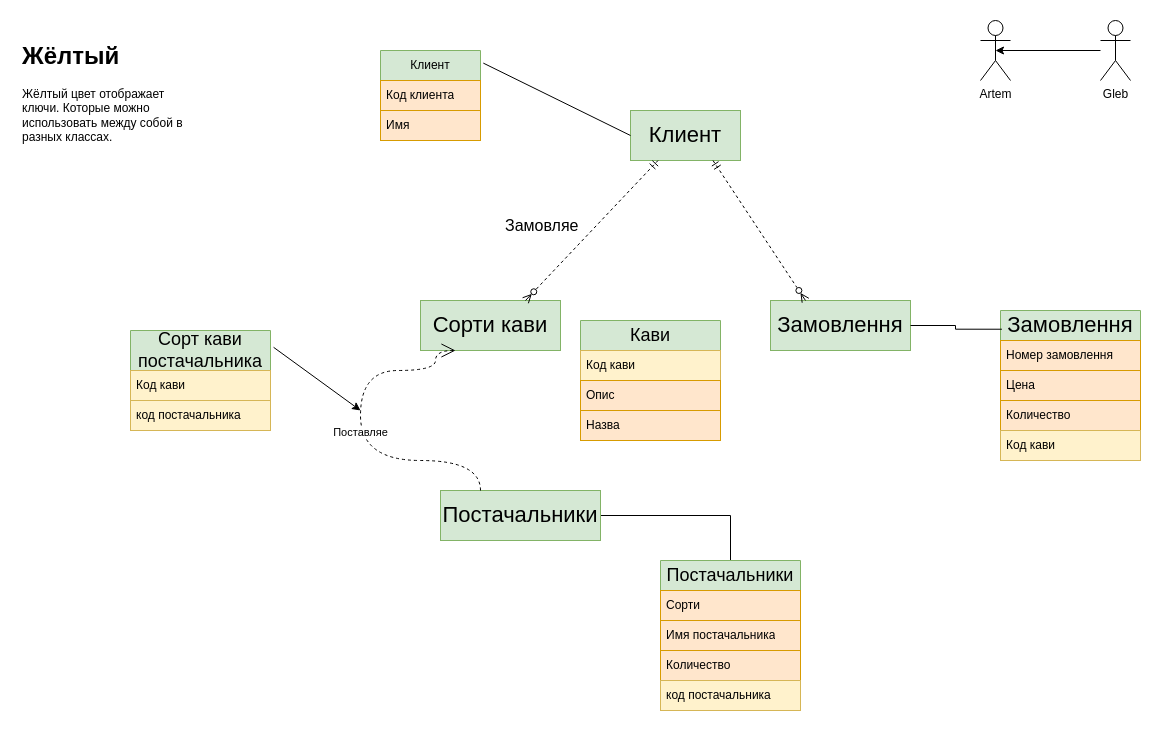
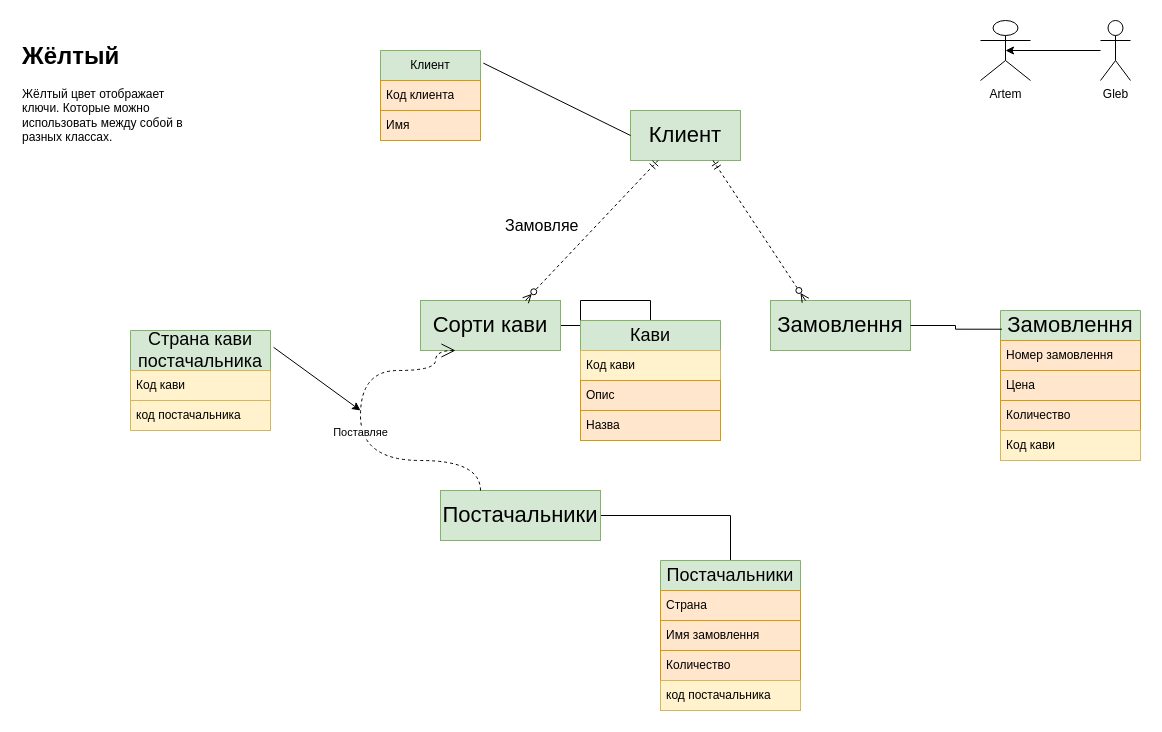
node "Artem": size 30x60 -> 50x60
edge "Сорти кави" -- "Кави": added
node "Сорт кави постачальника": label "Сорт кави постачальника" -> "Страна кави постачальника"
node "Сорти": label "Сорти" -> "Страна"
node "Имя постачальника": label "Имя постачальника" -> "Имя замовлення"
